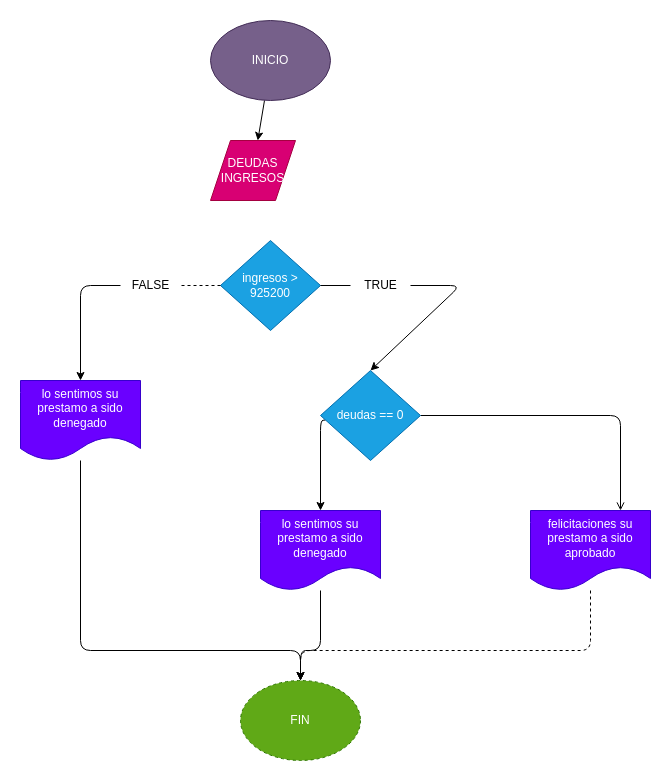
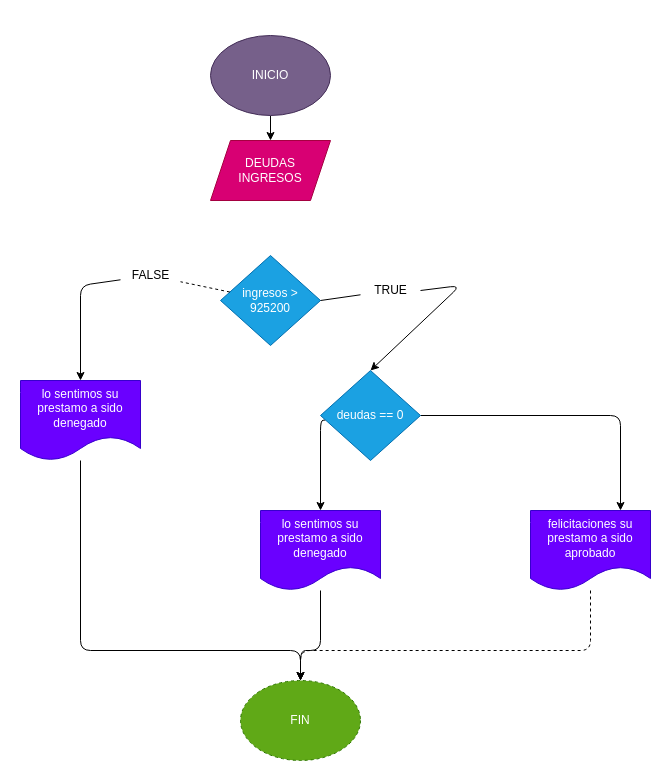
node "INICIO": moved (271, 61) -> (271, 76)
node "DEUDAS INGRESOS": size 85x60 -> 120x60
node "FALSE": moved (151, 286) -> (151, 276)
node "ingresos > 925200": moved (271, 286) -> (271, 301)
node "TRUE": moved (381, 286) -> (391, 291)
edge "deudas == 0" -> "felicitaciones su prestamo a sido aprobado": arrowhead open -> classic
